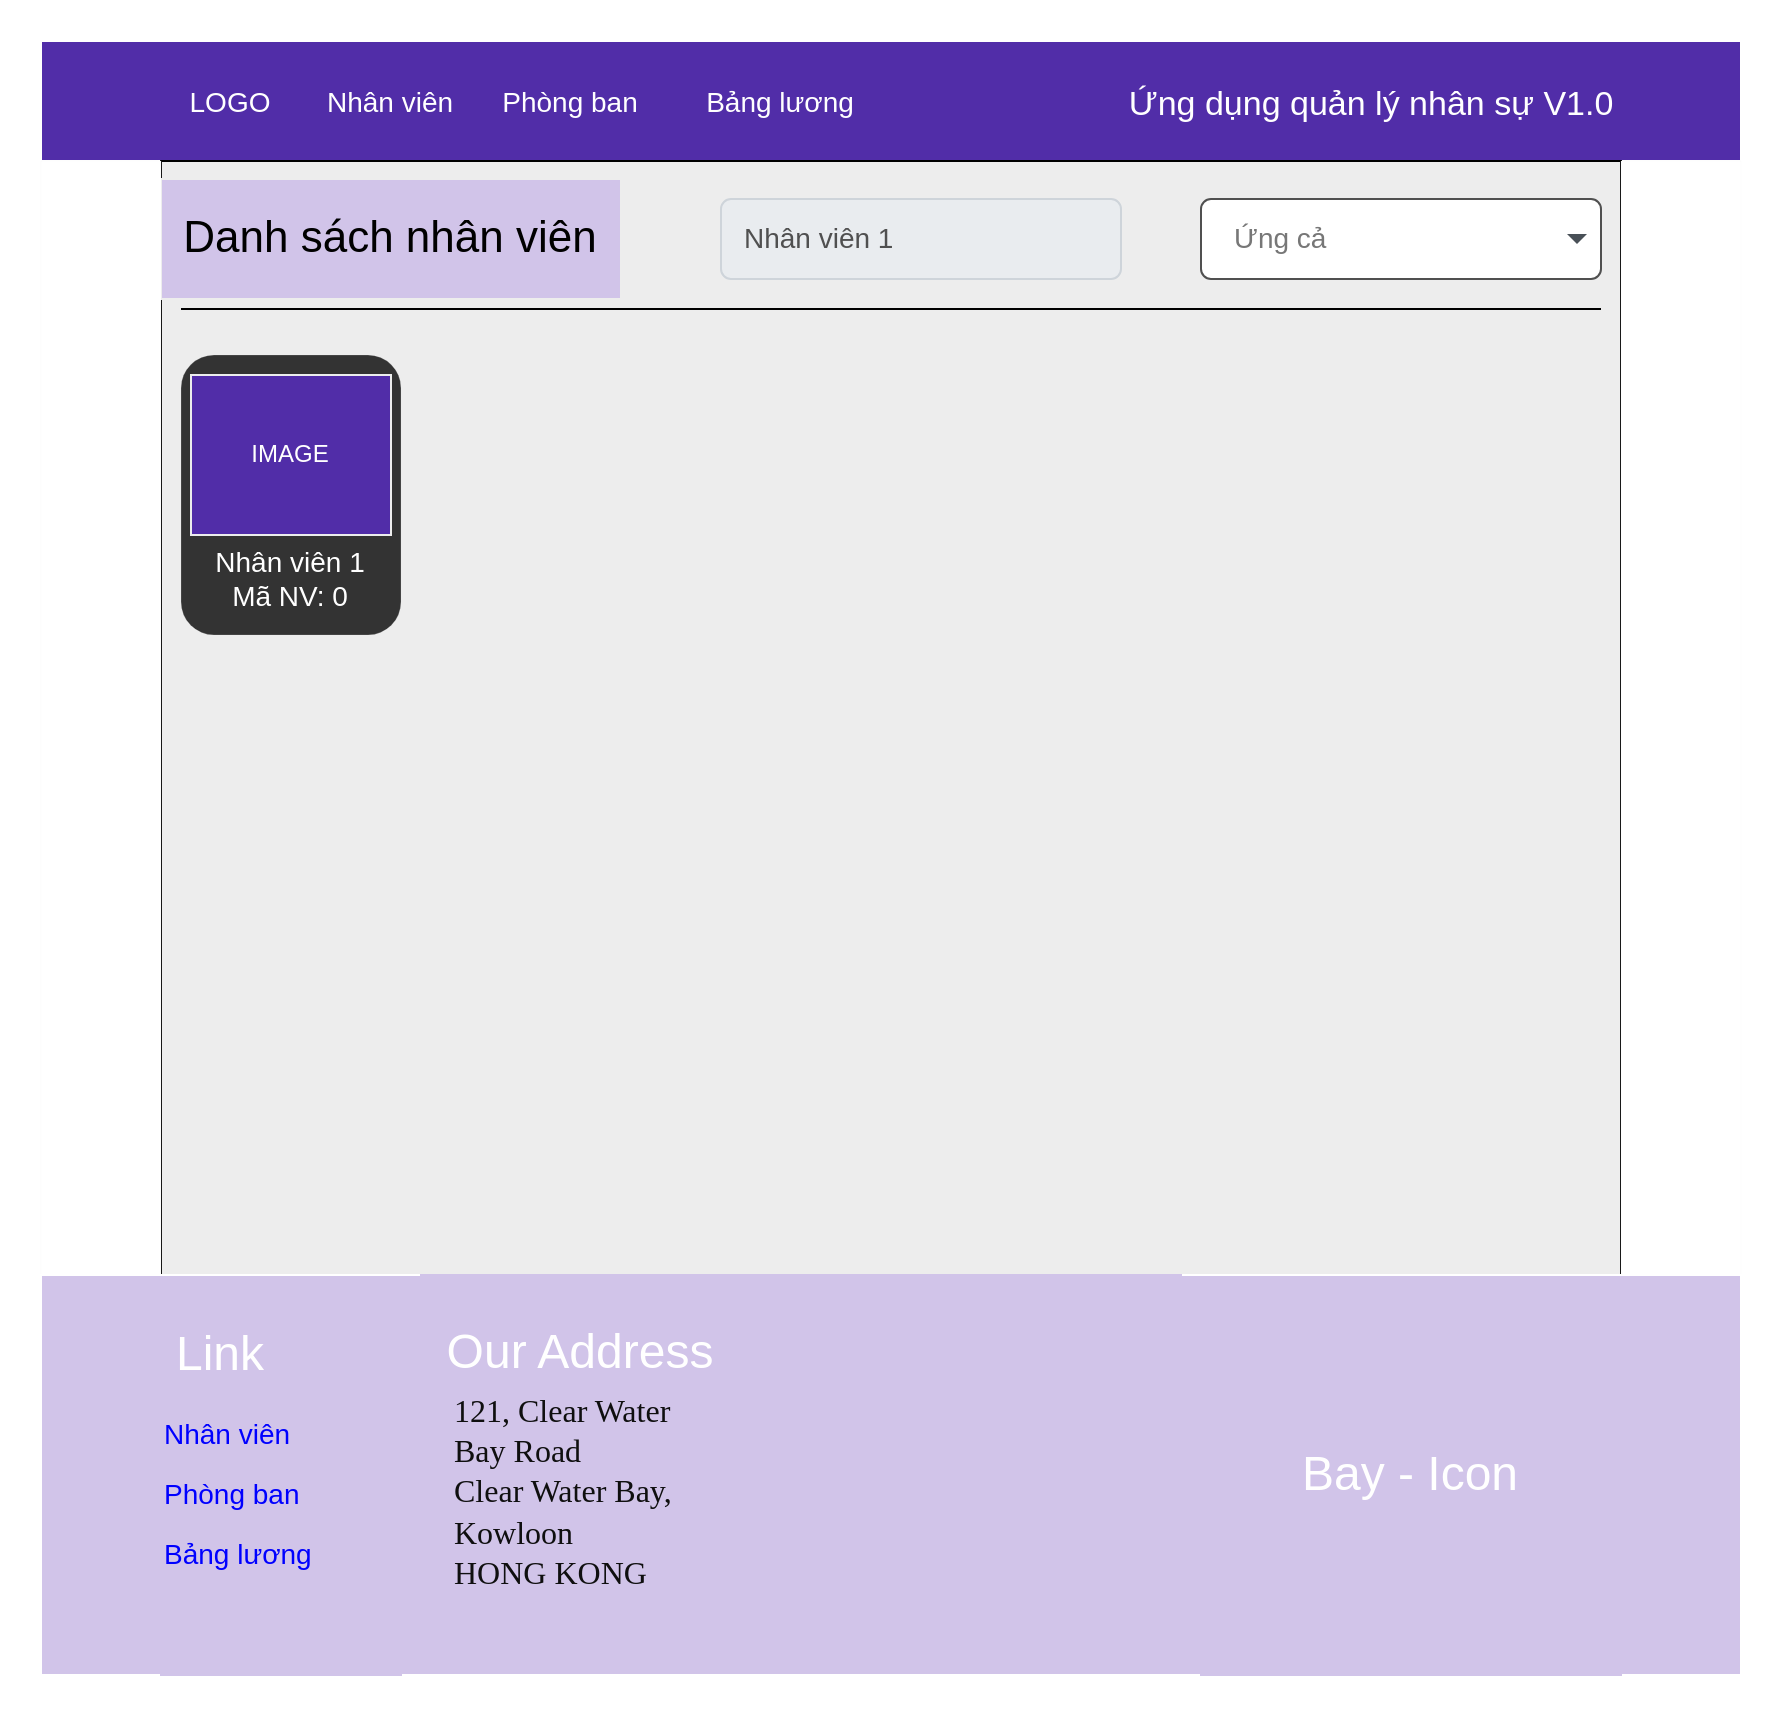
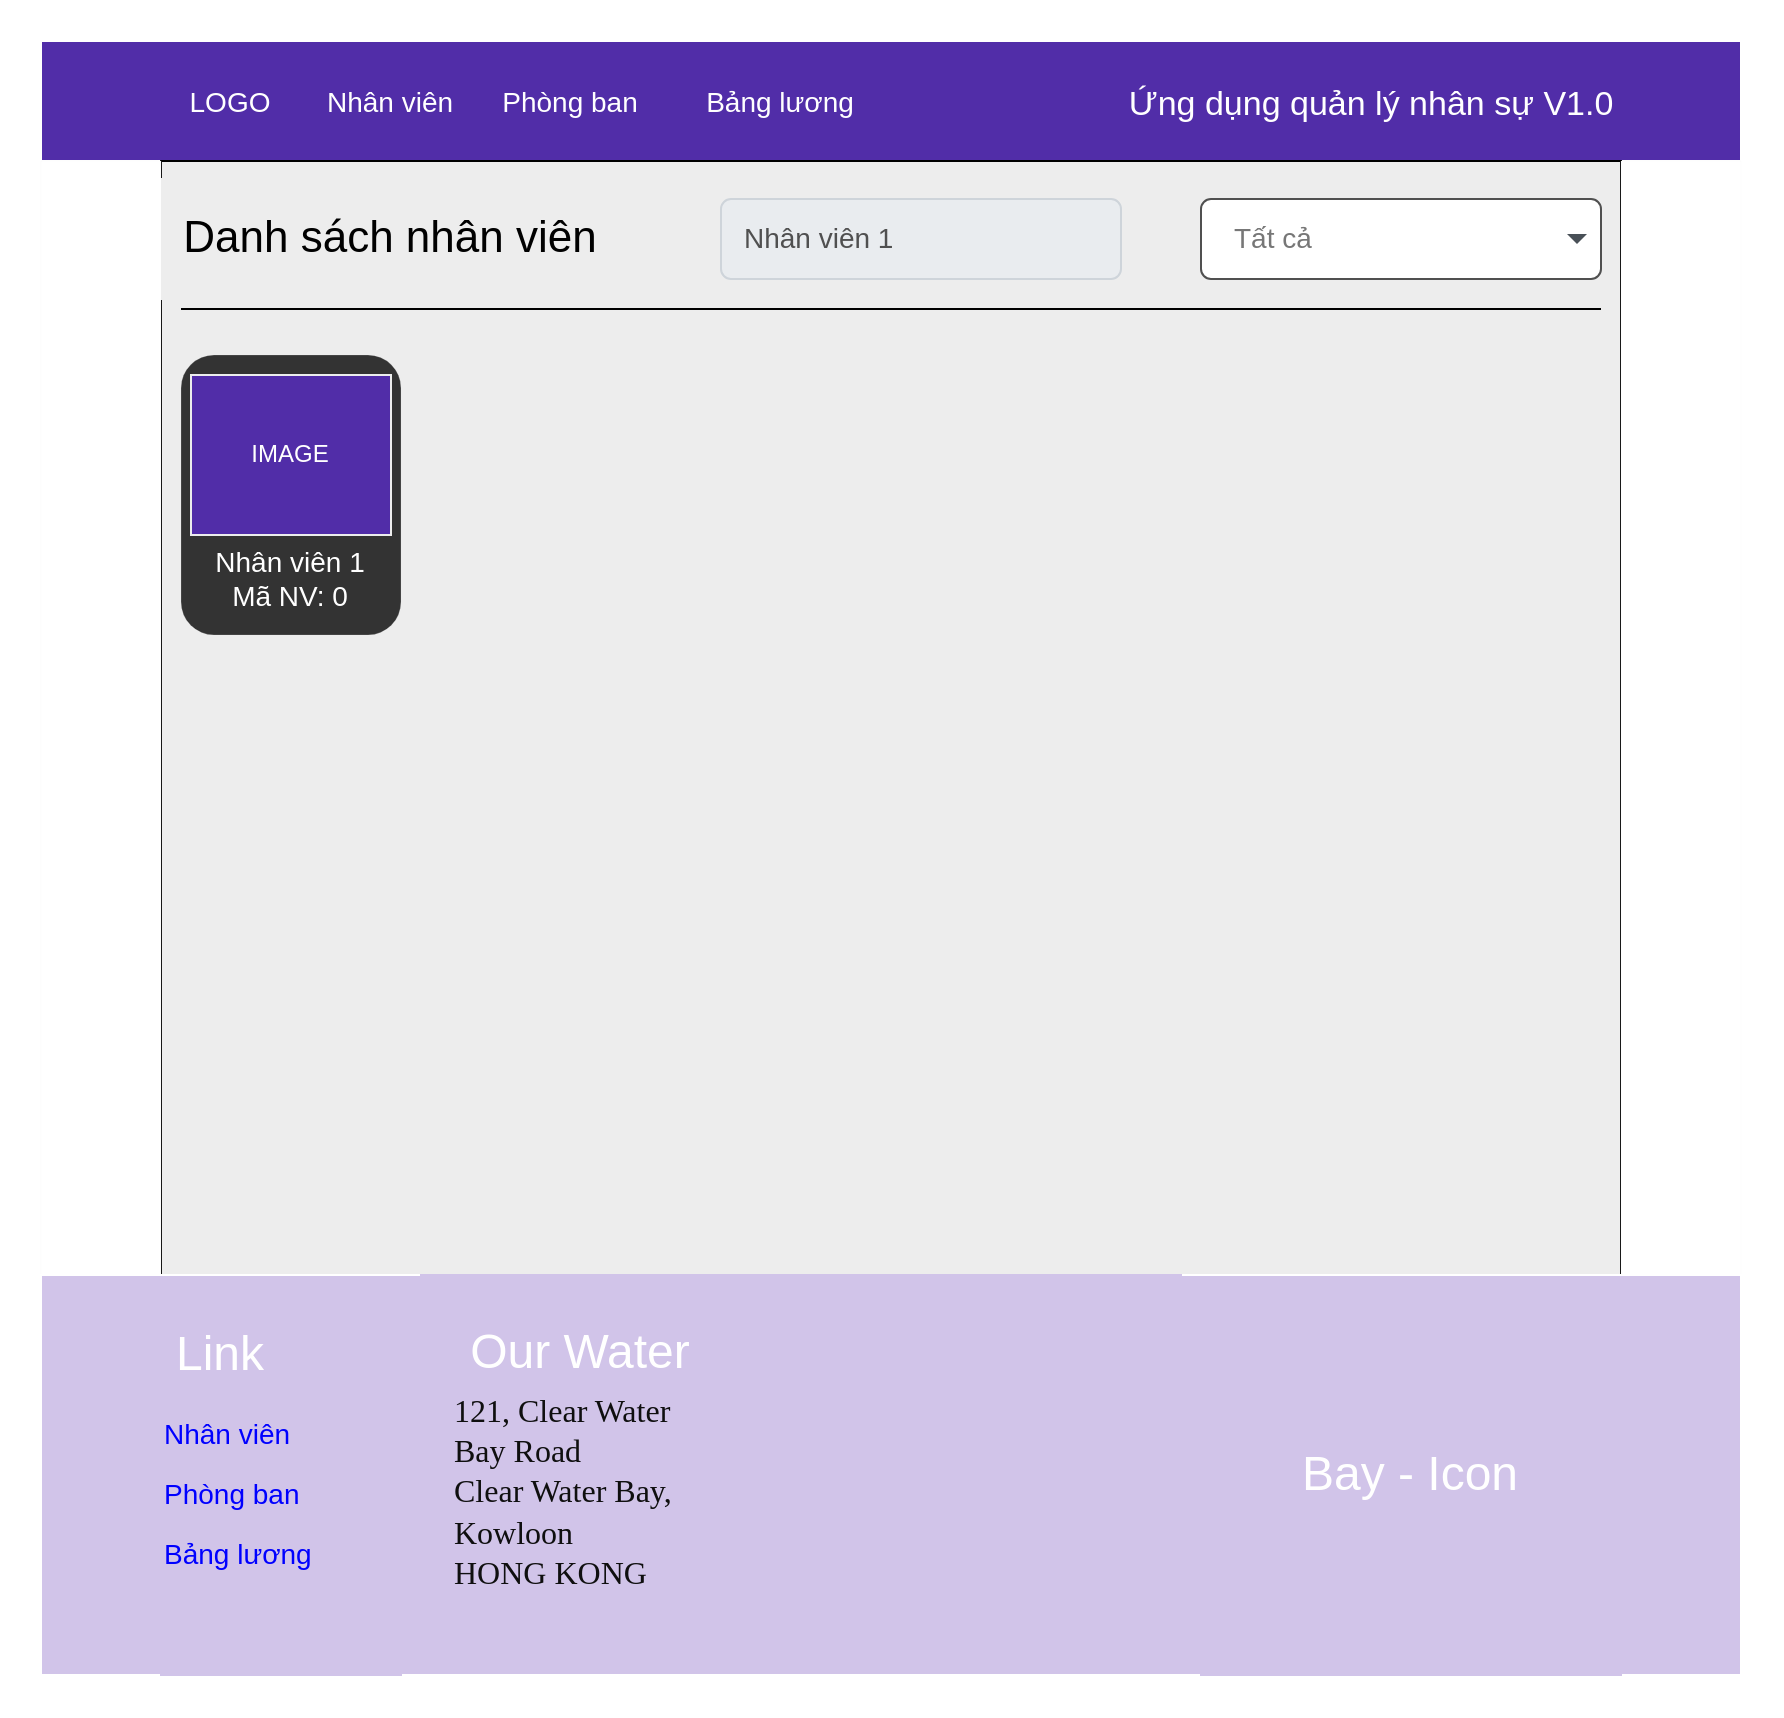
node "Danh sách nhân viên": fillcolor #d1c4e9 -> #ededed
node "Ứng cả": label "Ứng cả" -> "Tất cả"
node "Our Address": label "Our Address" -> "Our Water"
